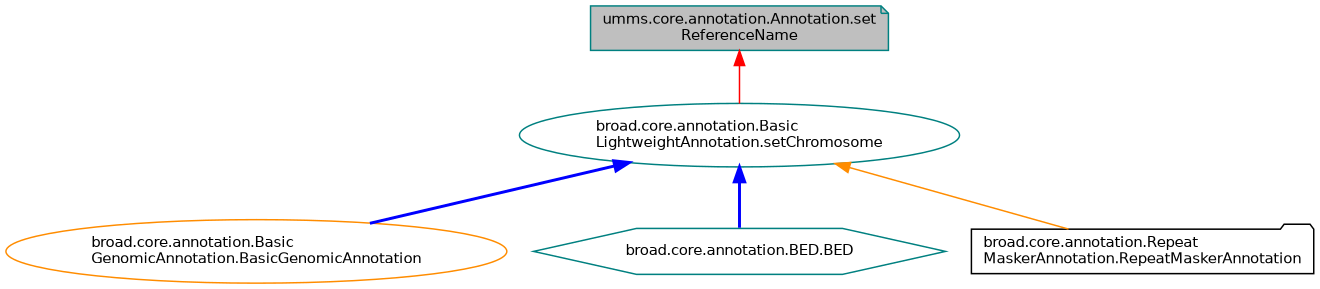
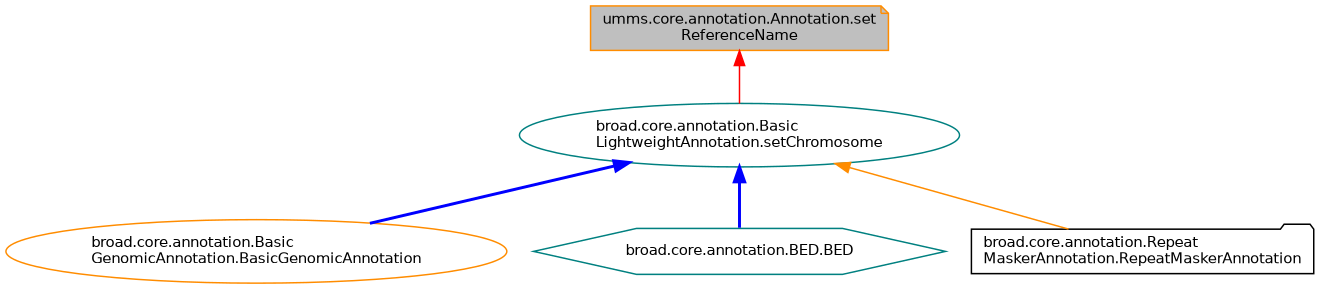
node "umms.core.annotation.Annotation.set ReferenceName": color teal -> darkorange
